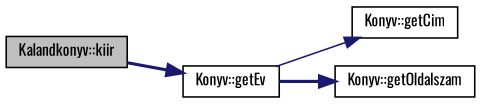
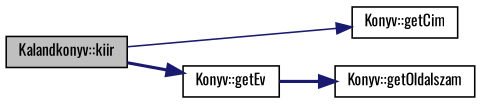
edge "Konyv::getEv" -> "Konyv::getCim": now "Kalandkonyv::kiir" -> "Konyv::getCim"
